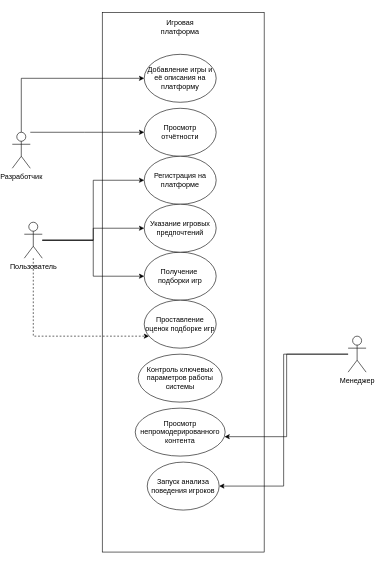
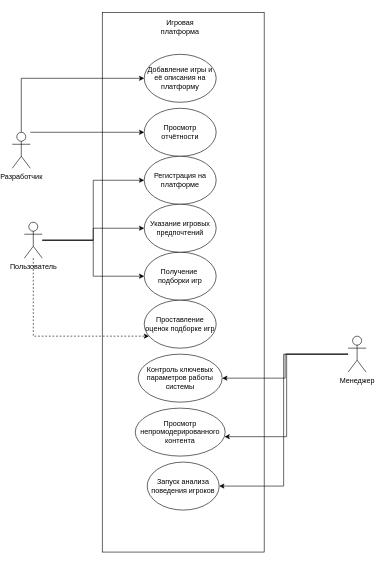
edge "Менеджер" -> "Контроль ключевых параметров работы системы": added
